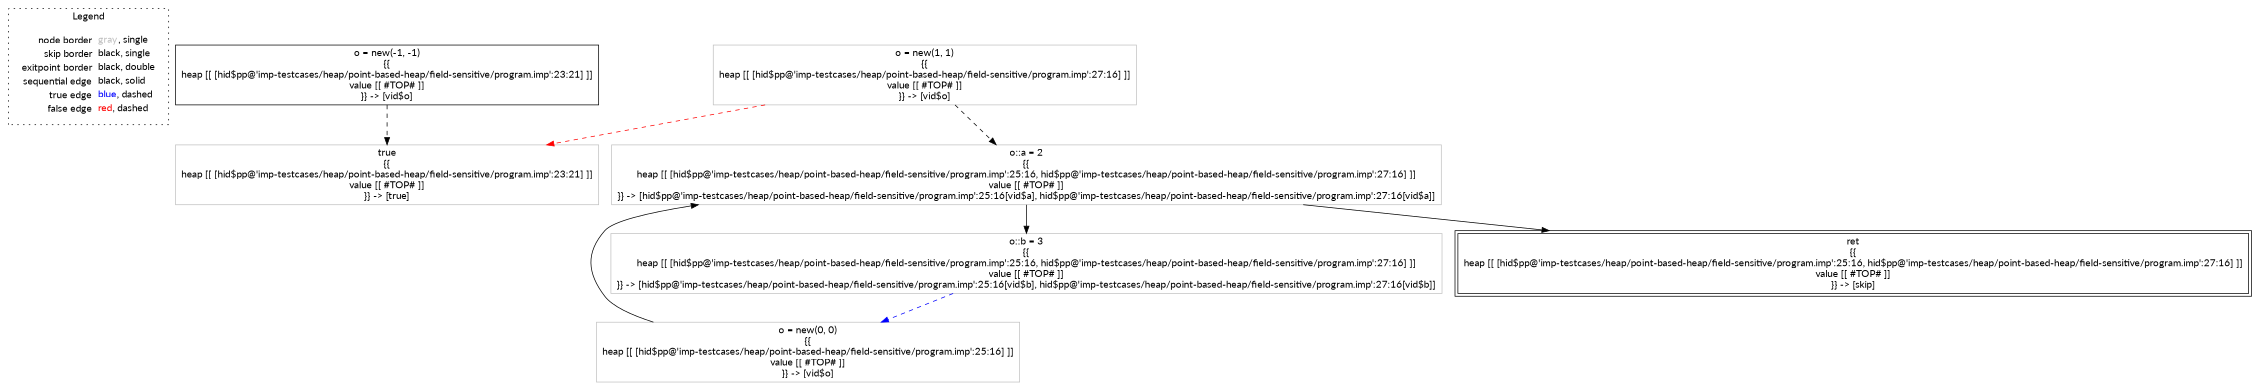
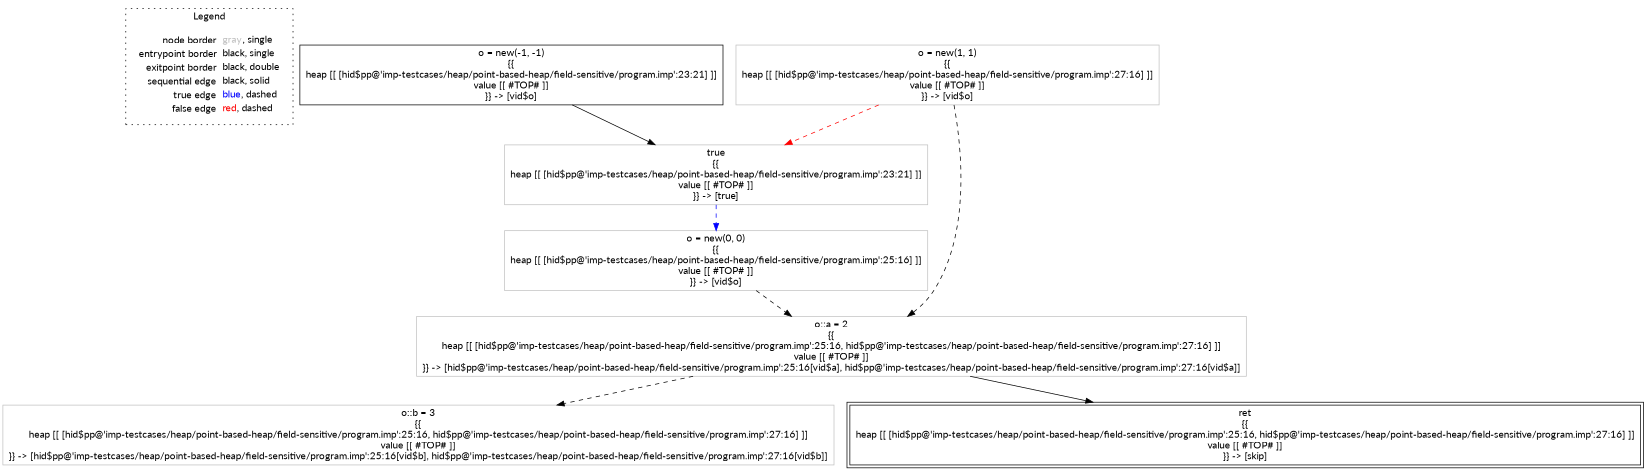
node "node border": text "skip border" -> "entrypoint border"
edge "o = new(-1, -1)" -> "true": style dashed -> solid
edge "o::a = 2" -> "o::b = 3": style solid -> dashed
edge "o = new(0, 0)" -> "o::a = 2": style solid -> dashed
edge "o::b = 3" -> "o = new(0, 0)": now "true" -> "o = new(0, 0)"
